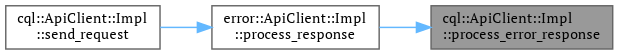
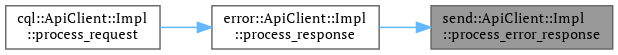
node "cql::ApiClient::Impl ::send_request": label "cql::ApiClient::Impl ::send_request" -> "cql::ApiClient::Impl ::process_request"
node "cql::ApiClient::Impl ::process_error_response": label "cql::ApiClient::Impl ::process_error_response" -> "send::ApiClient::Impl ::process_error_response"
